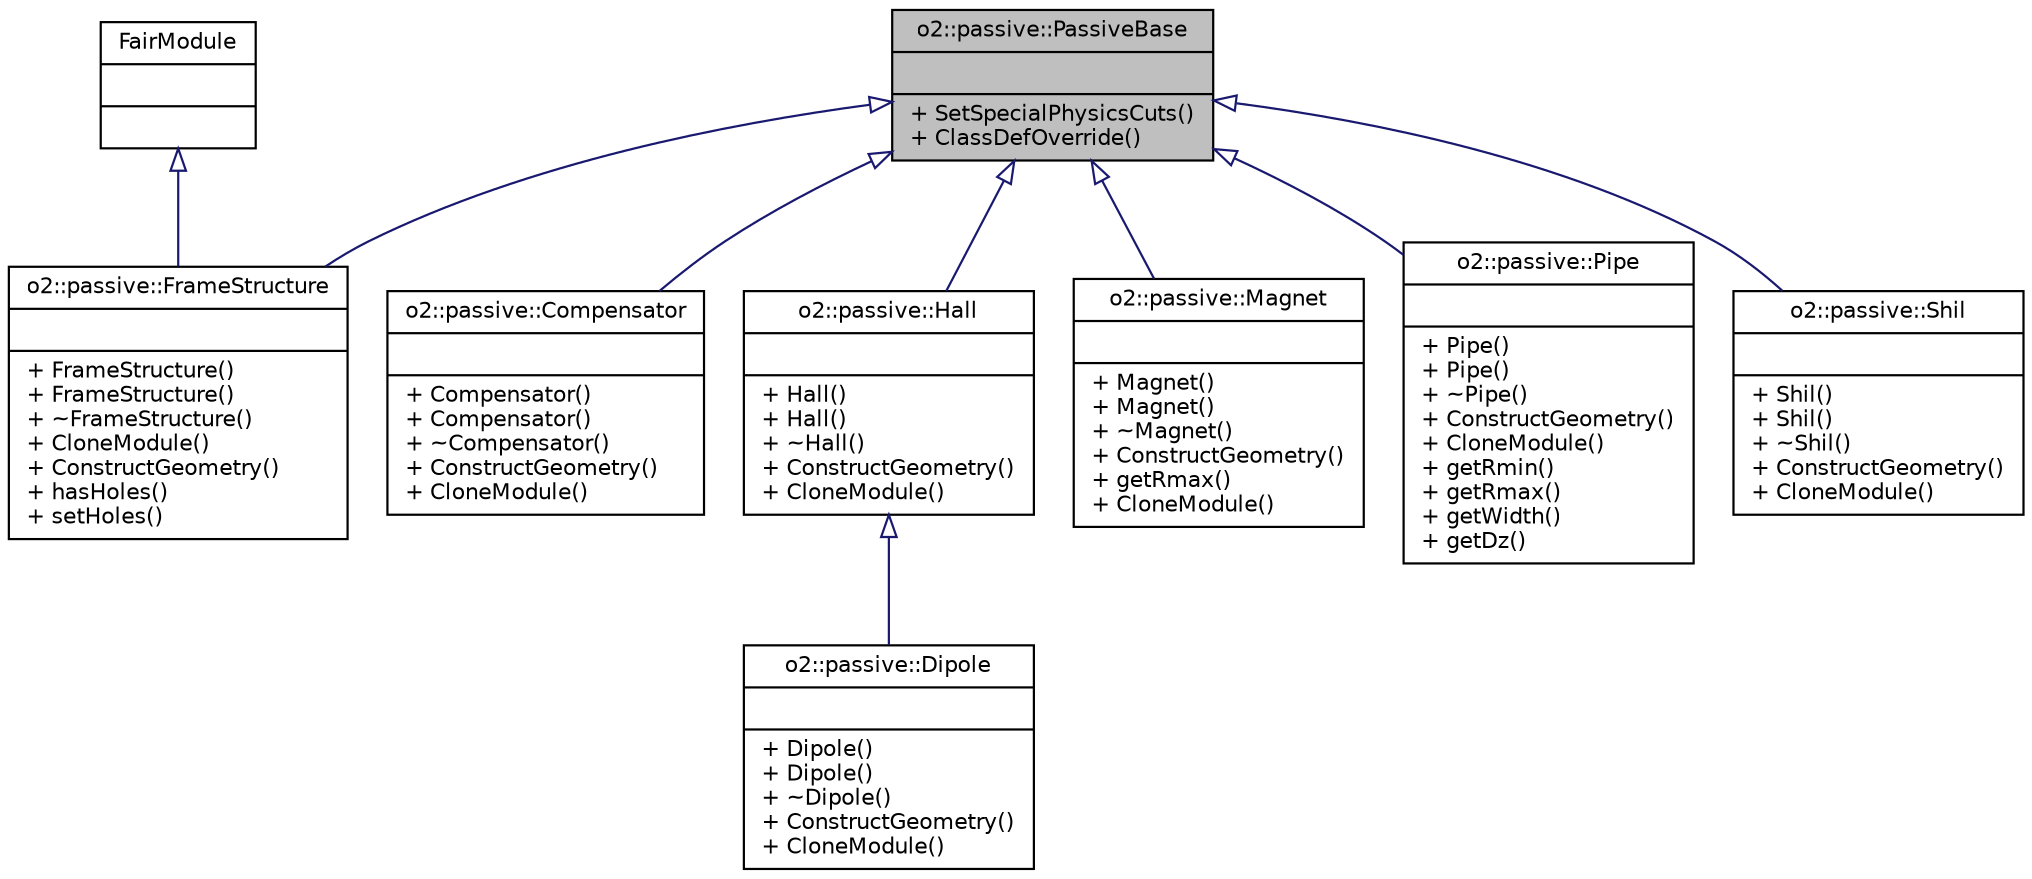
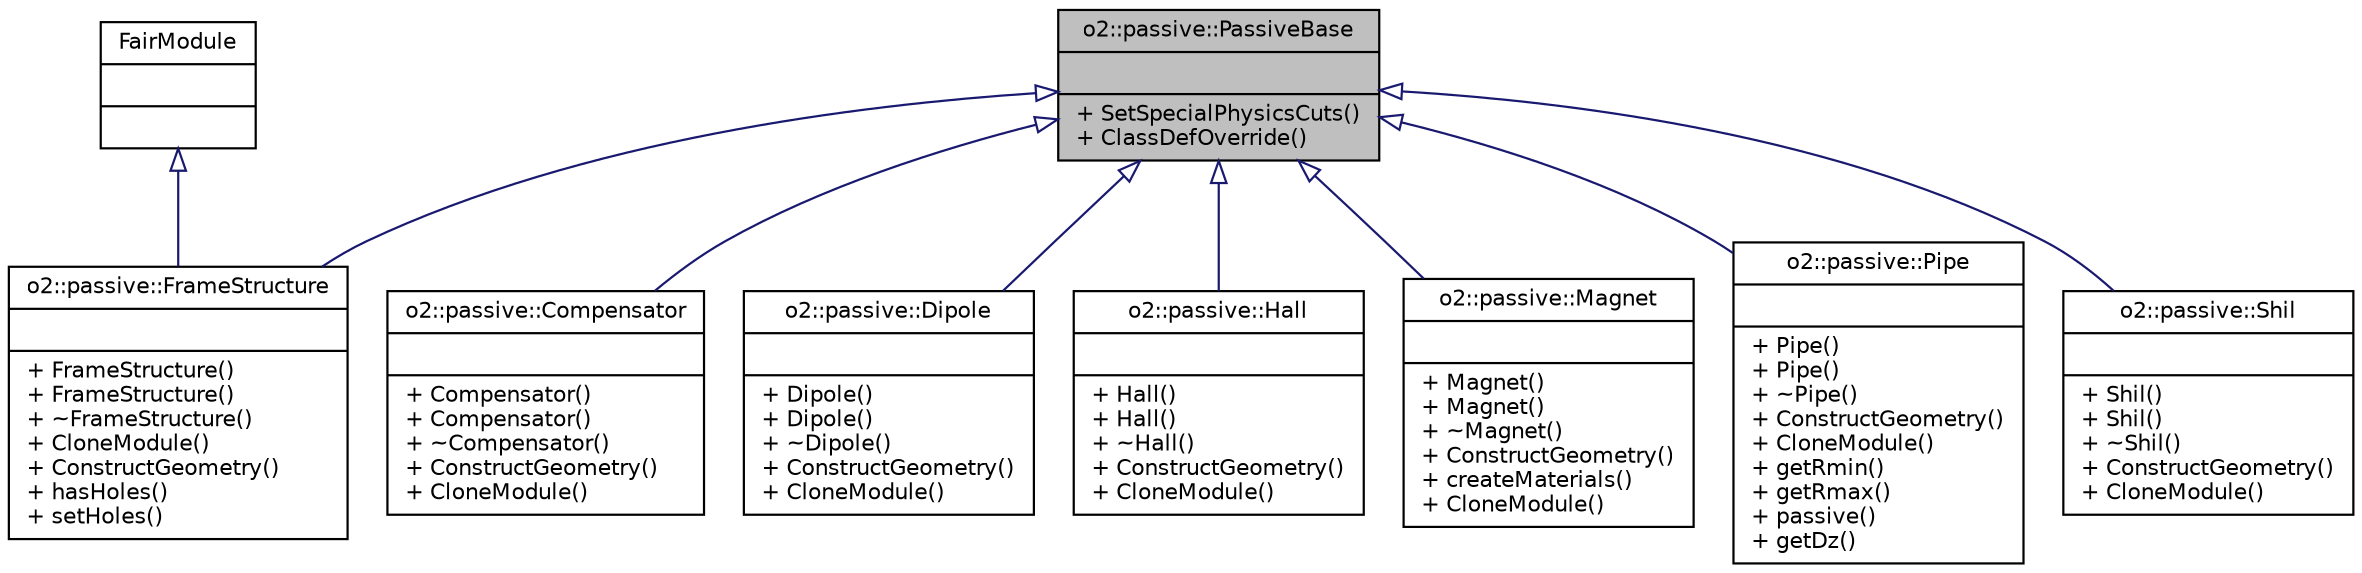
node "o2::passive::Magnet": text "+ getRmax()" -> "+ createMaterials()"
node "o2::passive::Pipe": text "+ getWidth()" -> "+ passive()"
edge "o2::passive::Dipole" -> "o2::passive::Hall": now "o2::passive::Dipole" -> "o2::passive::PassiveBase"
